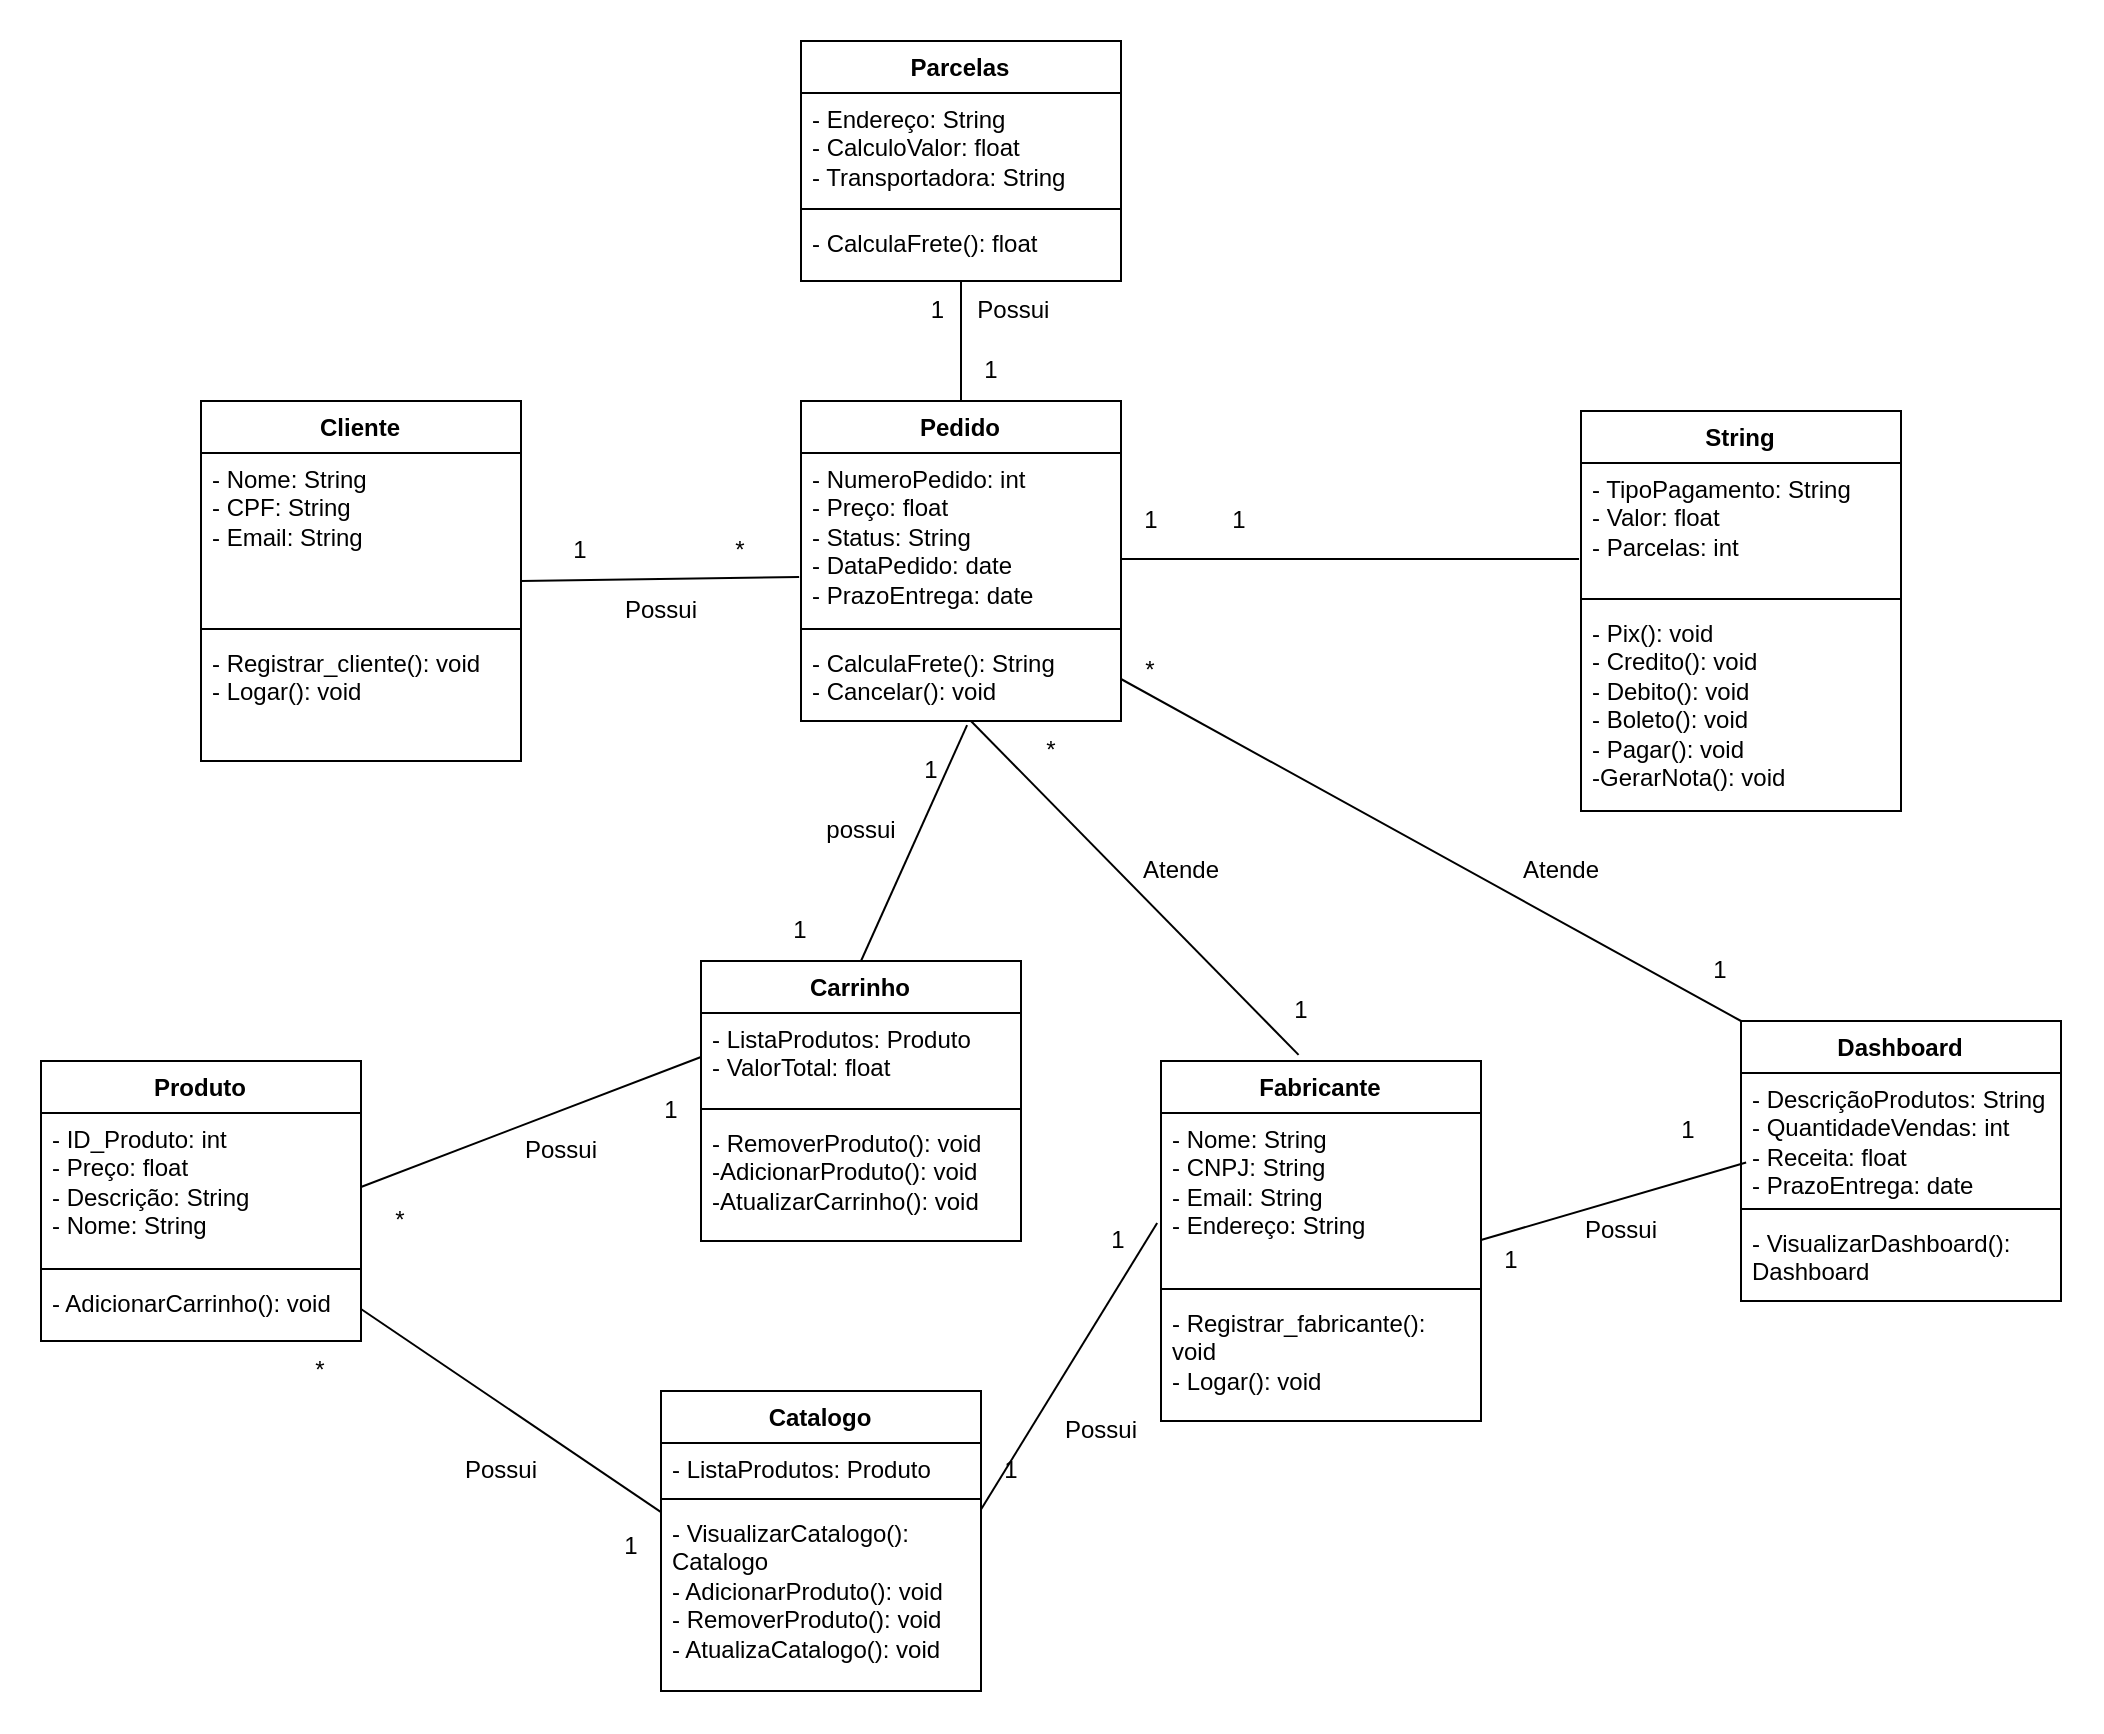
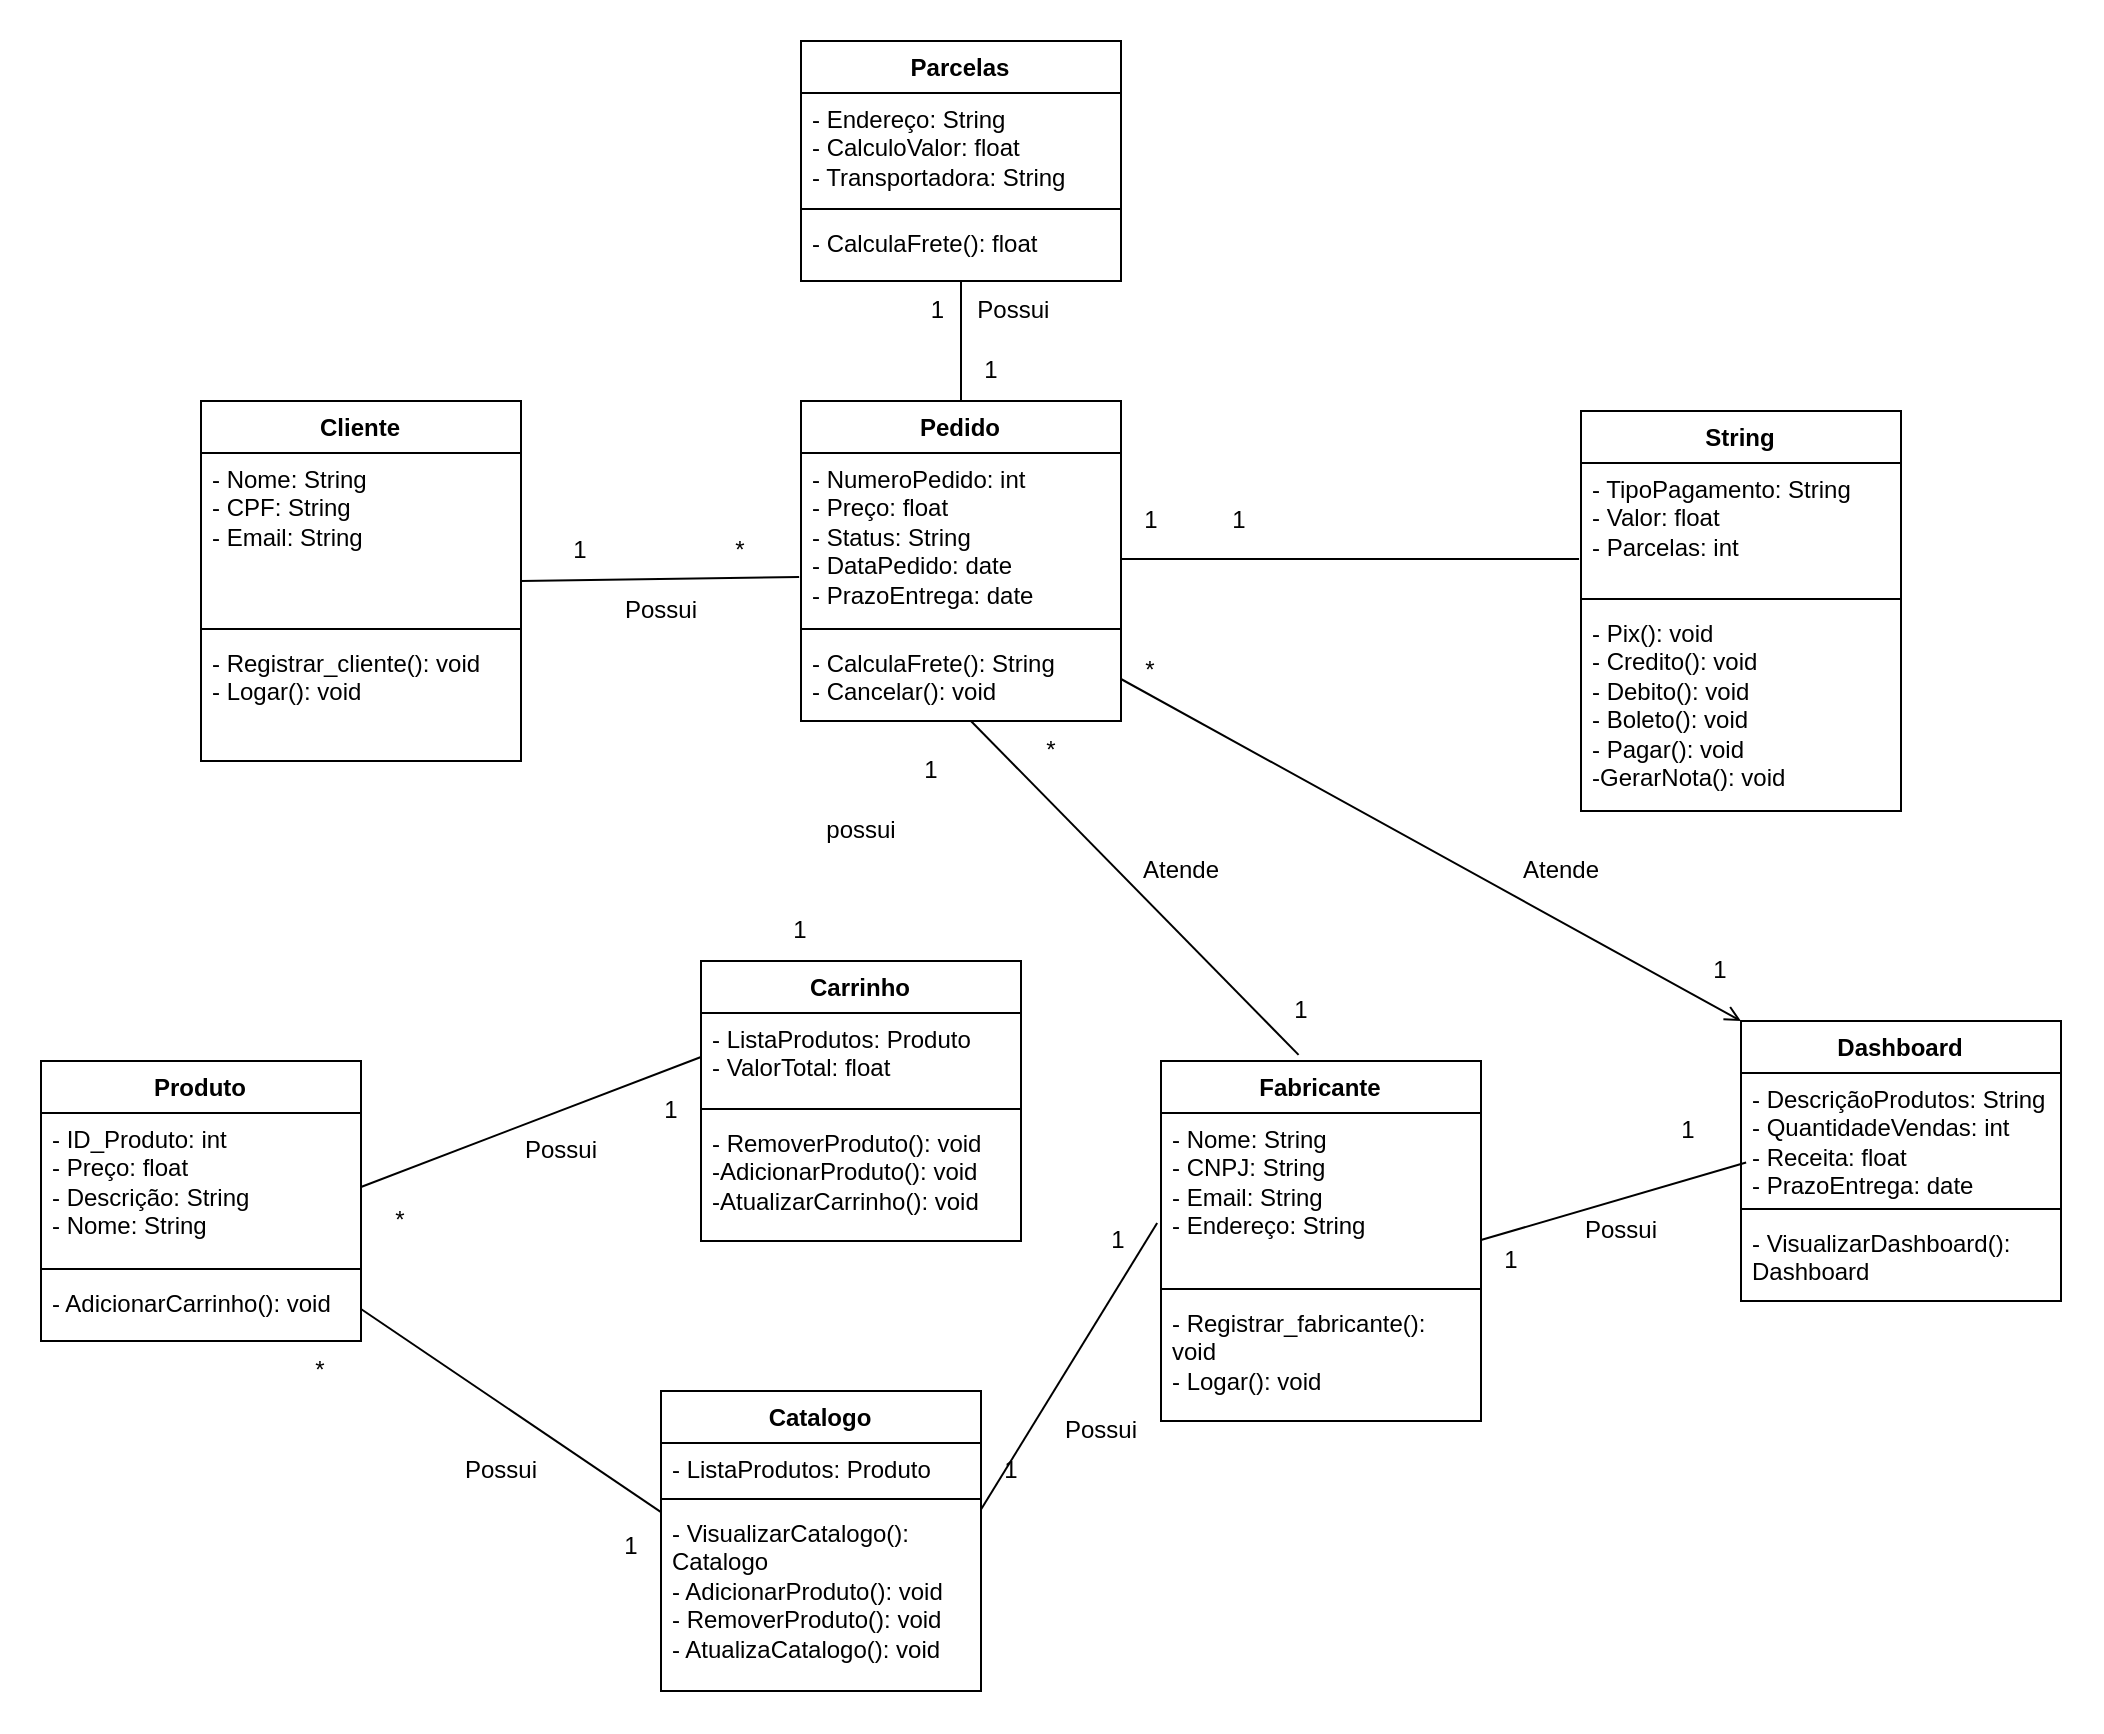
edge "- CalculaFrete(): String - Cancelar(): void" -- "Carrinho": removed
edge "- CalculaFrete(): String - Cancelar(): void" -- "Dashboard": arrowhead none -> open
